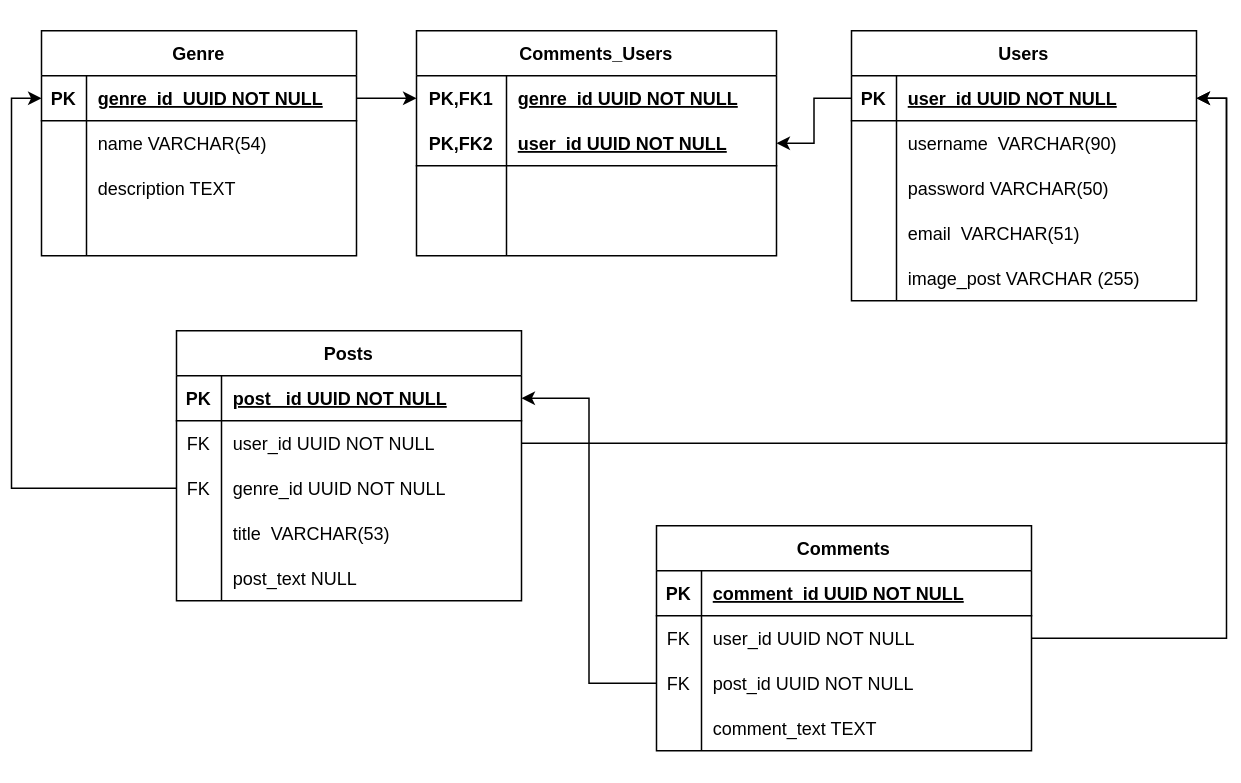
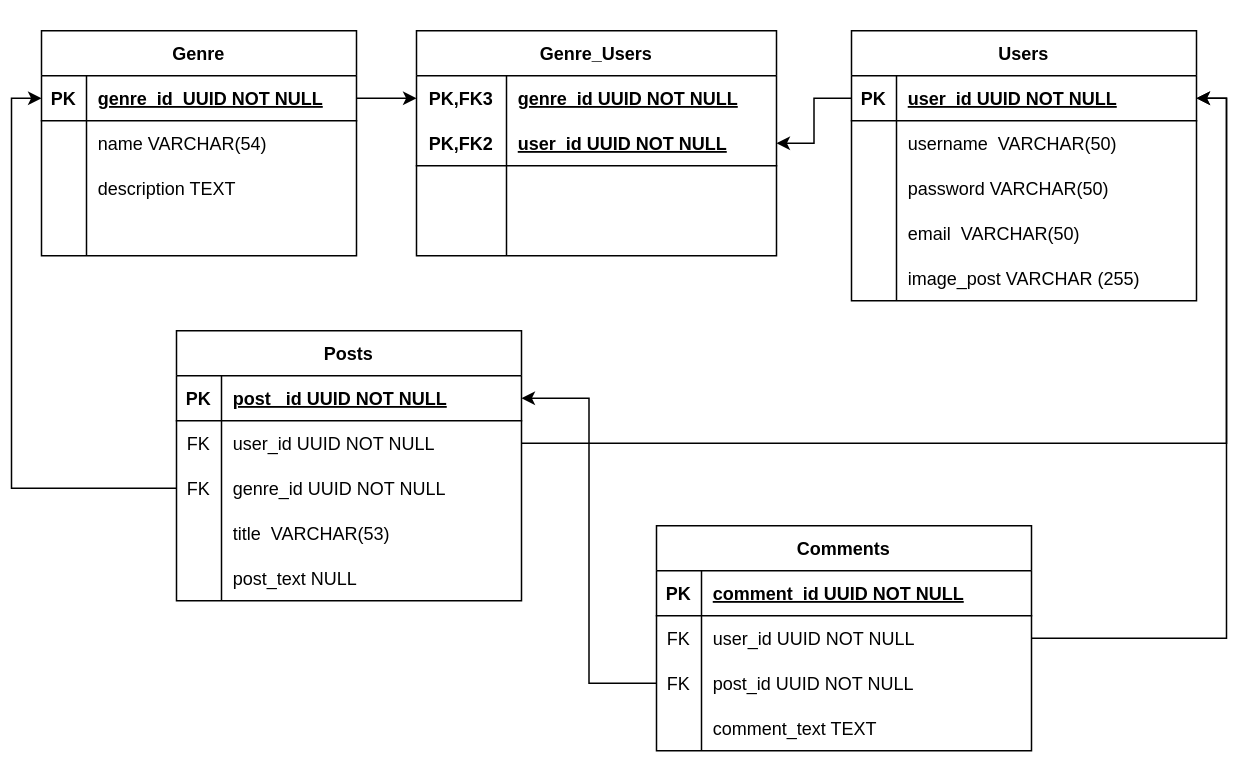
node "Comments_Users": label "Comments_Users" -> "Genre_Users"
node "PK,FK1": label "PK,FK1" -> "PK,FK3"
node "username VARCHAR(90)": label "username VARCHAR(90)" -> "username VARCHAR(50)"
node "email VARCHAR(51)": label "email VARCHAR(51)" -> "email VARCHAR(50)"
